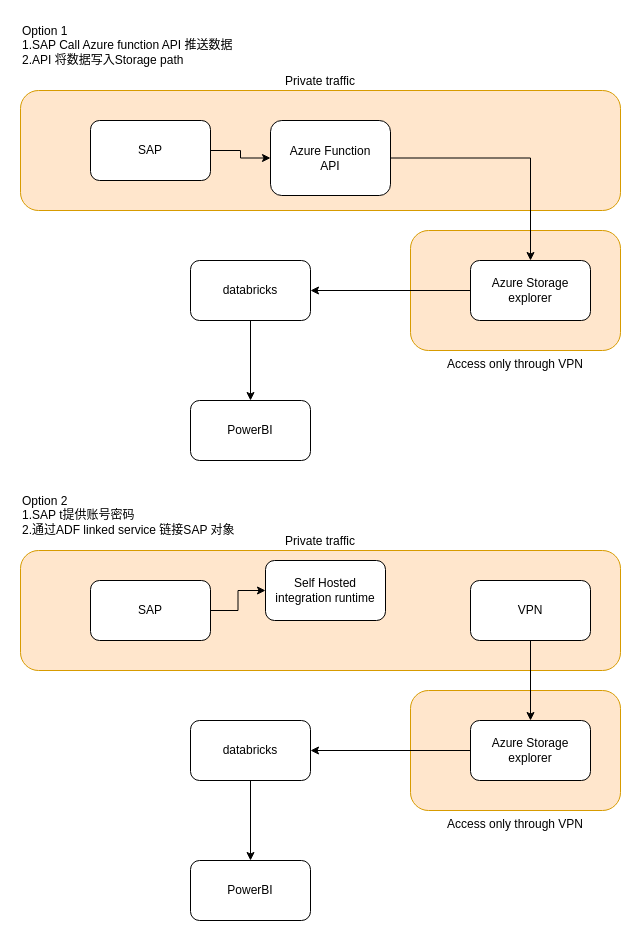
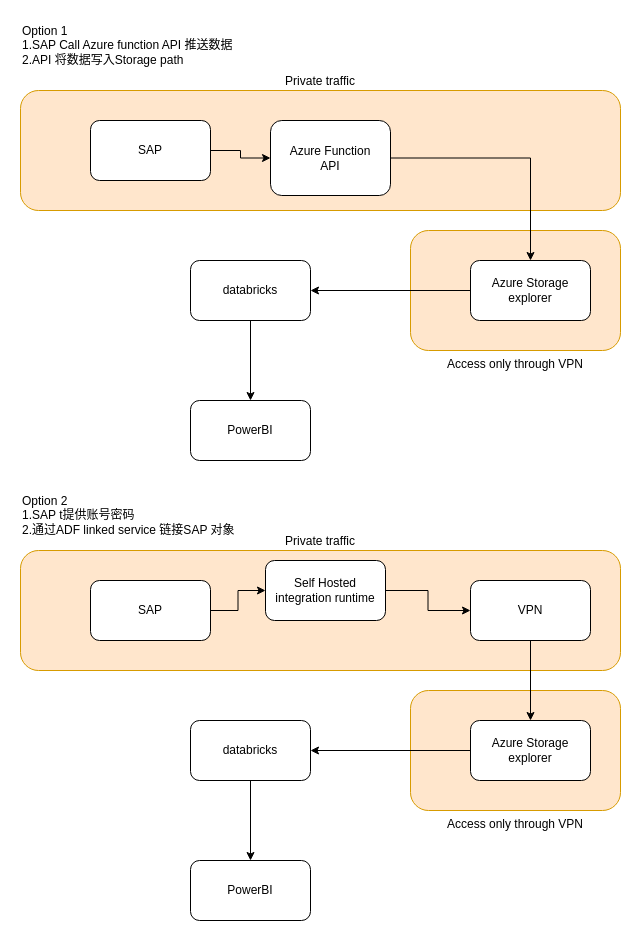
edge "Self Hosted integration runtime" -> "VPN": added
